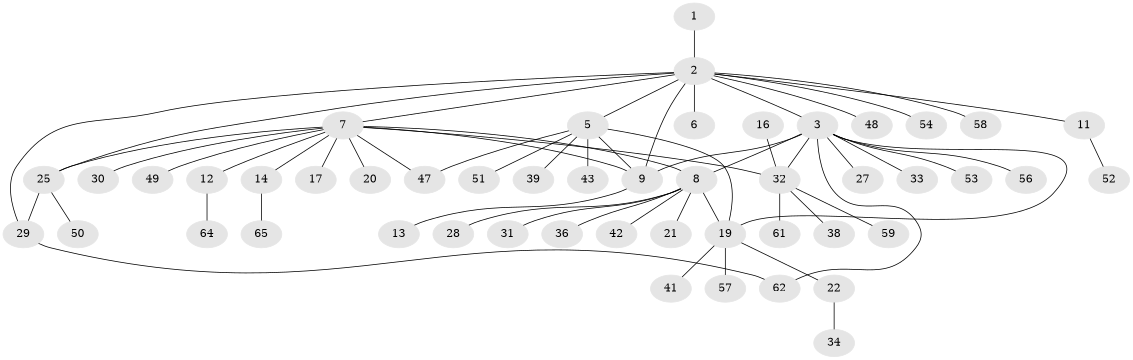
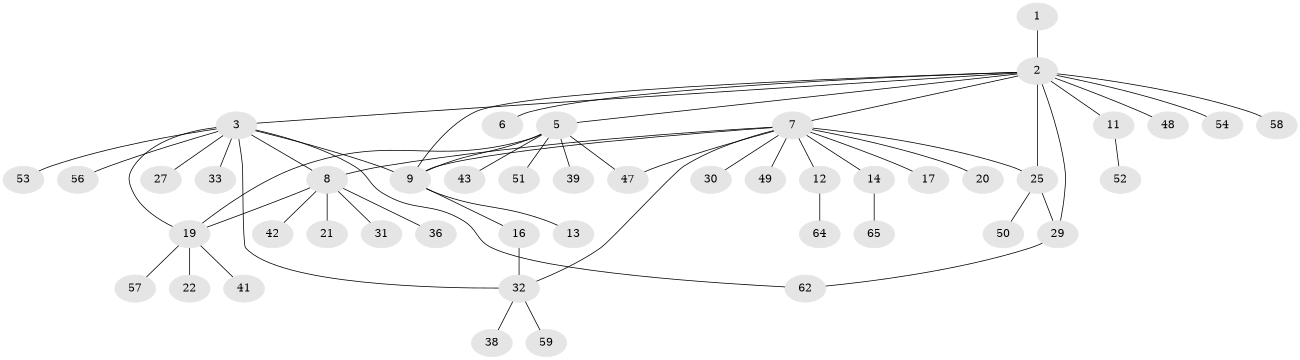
edge "9" -- "16": added
node "28": removed
node "61": removed
node "34": removed
